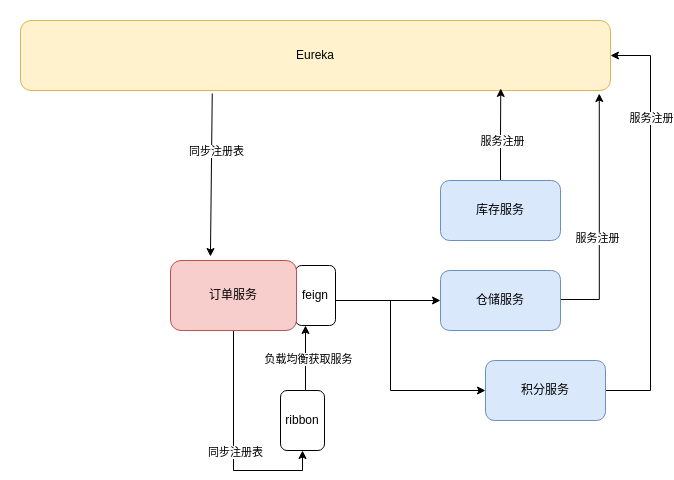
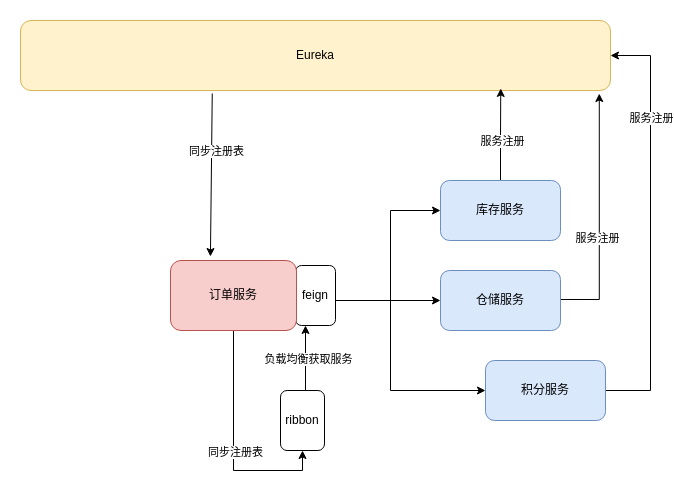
edge "feign" -> "库存服务": added
